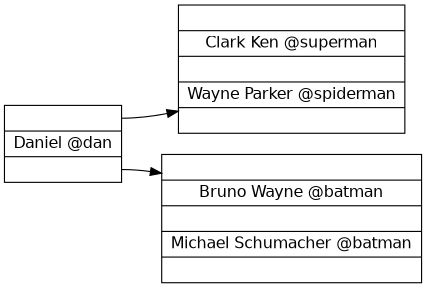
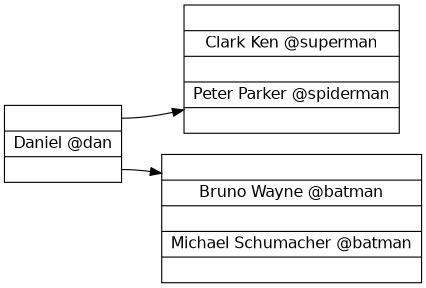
node "Clark Ken @superman": text "Wayne Parker @spiderman" -> "Peter Parker @spiderman"
